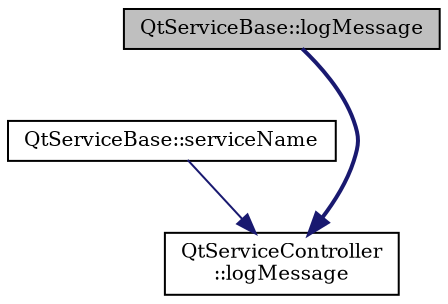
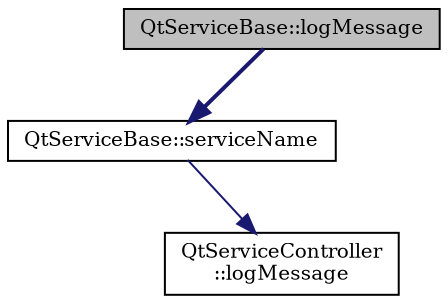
edge "QtServiceBase::logMessage" -> "QtServiceController ::logMessage": now "QtServiceBase::logMessage" -> "QtServiceBase::serviceName"
